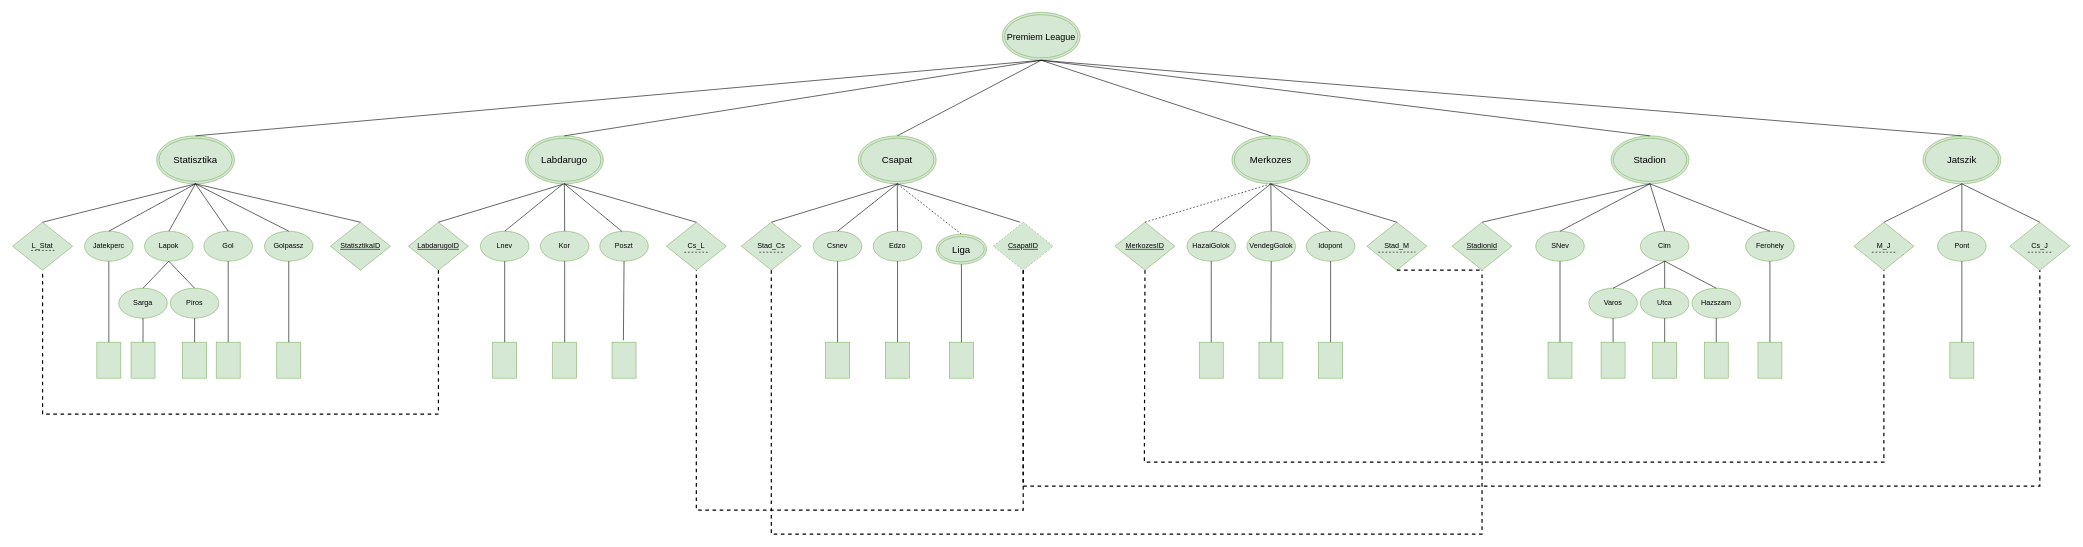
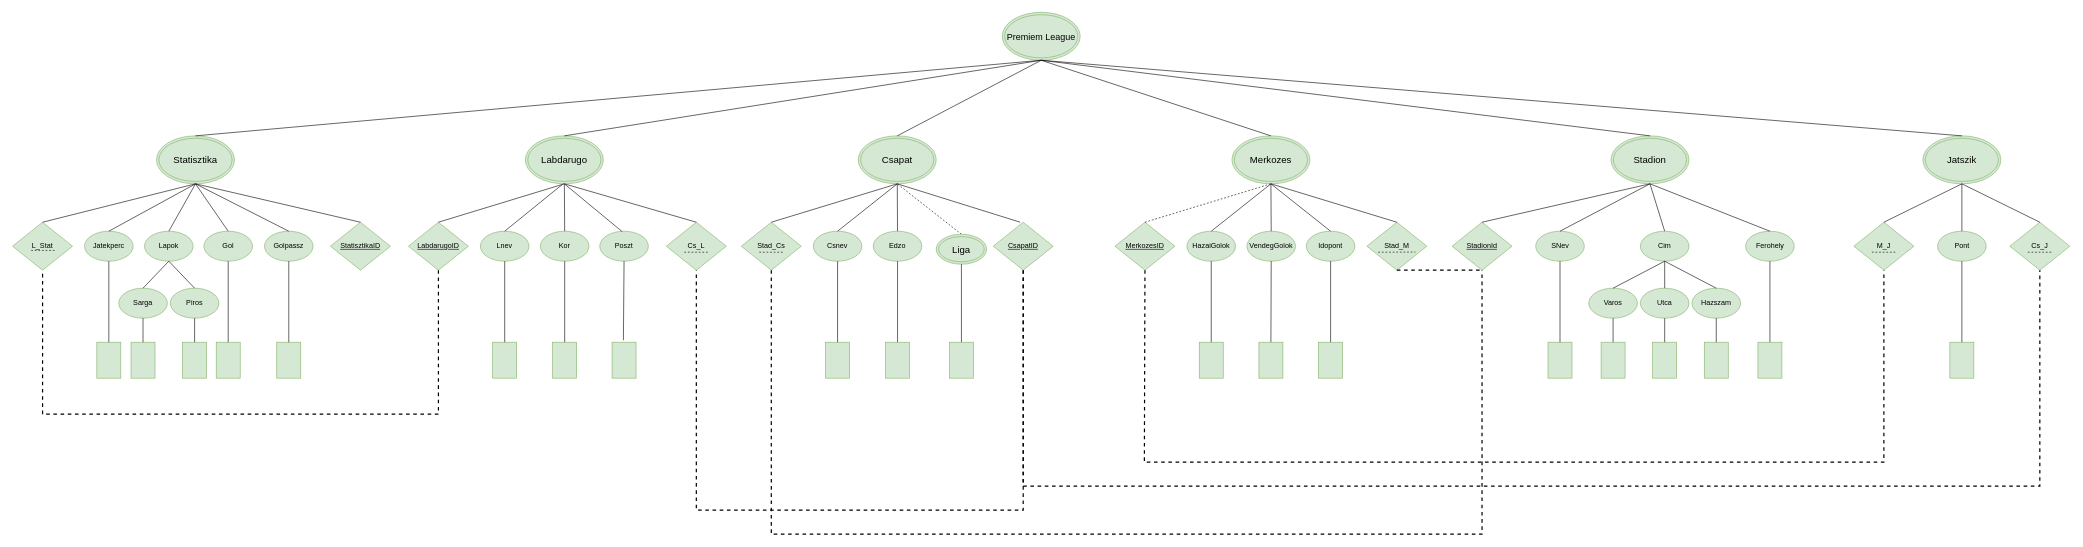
node "CsapatID": style dashed -> solid
